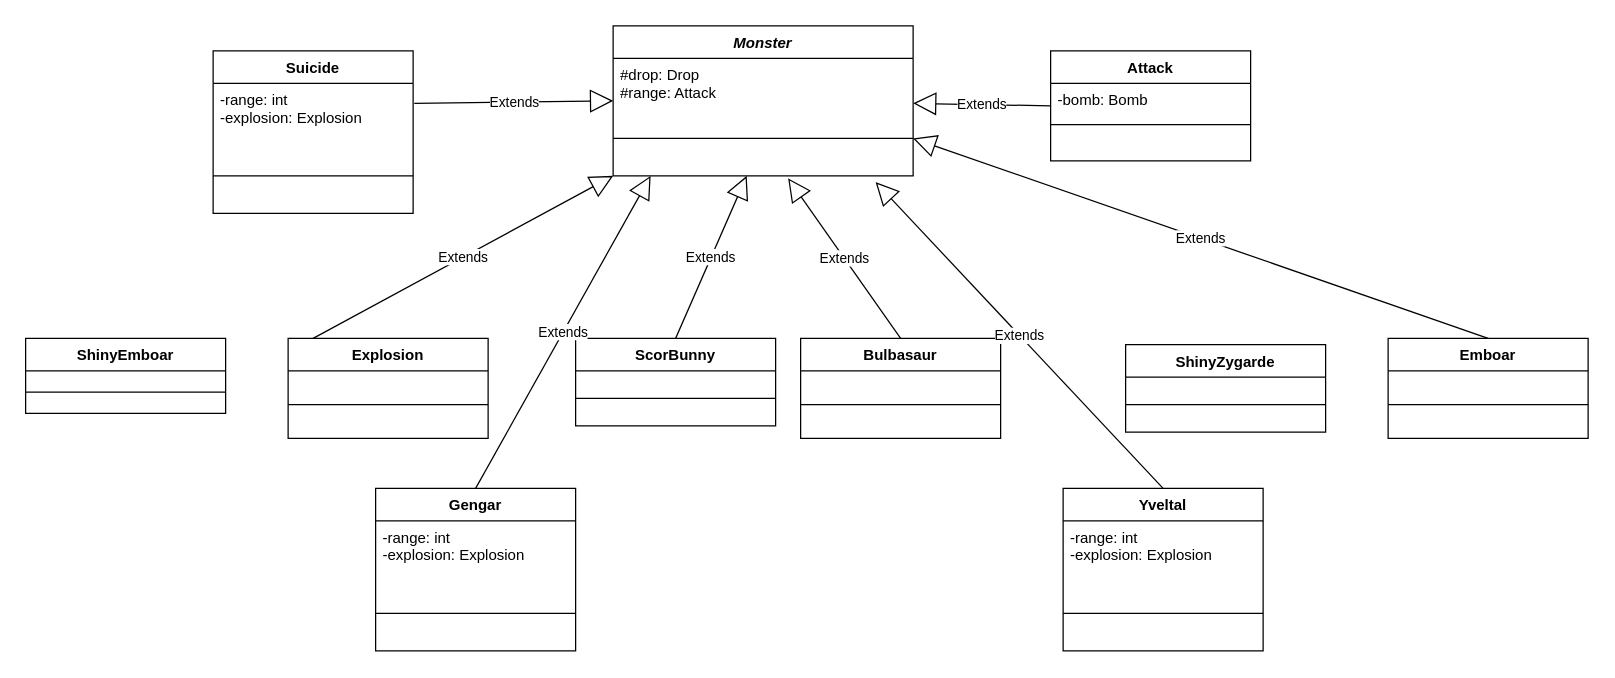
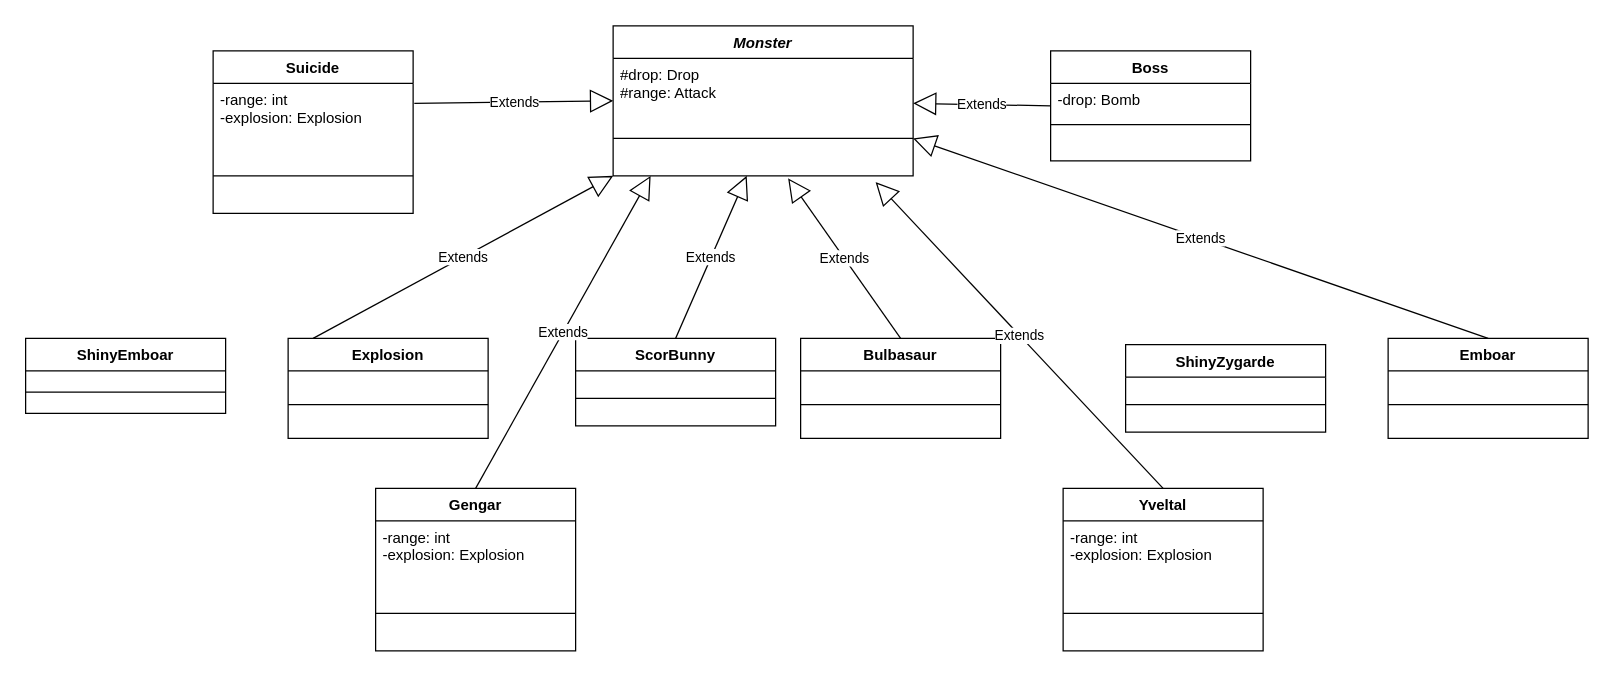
node "Attack": label "Attack" -> "Boss"
node "-bomb: Bomb": label "-bomb: Bomb" -> "-drop: Bomb"
